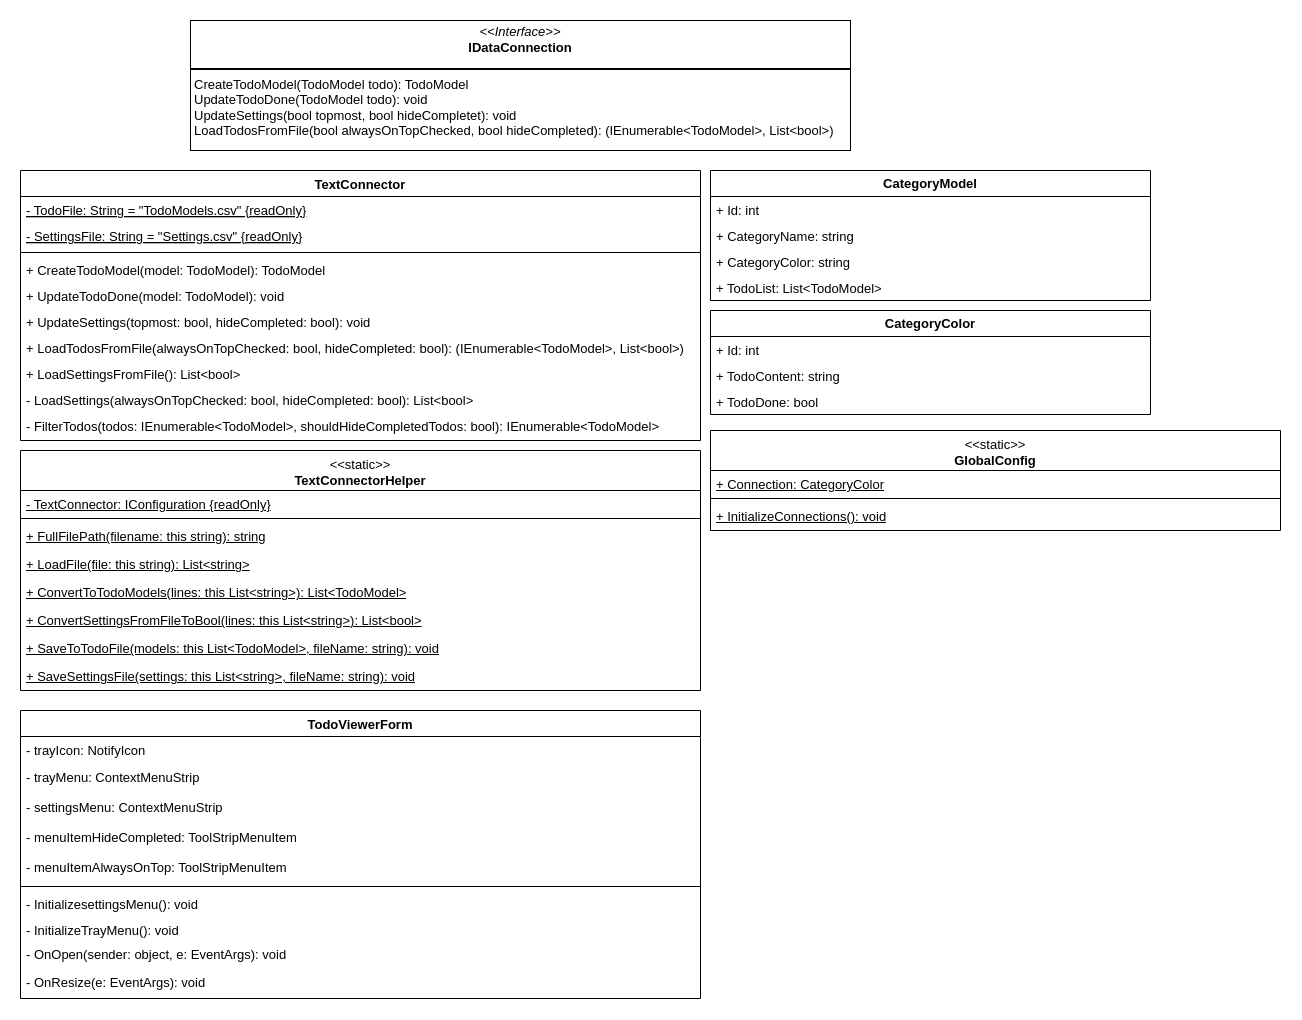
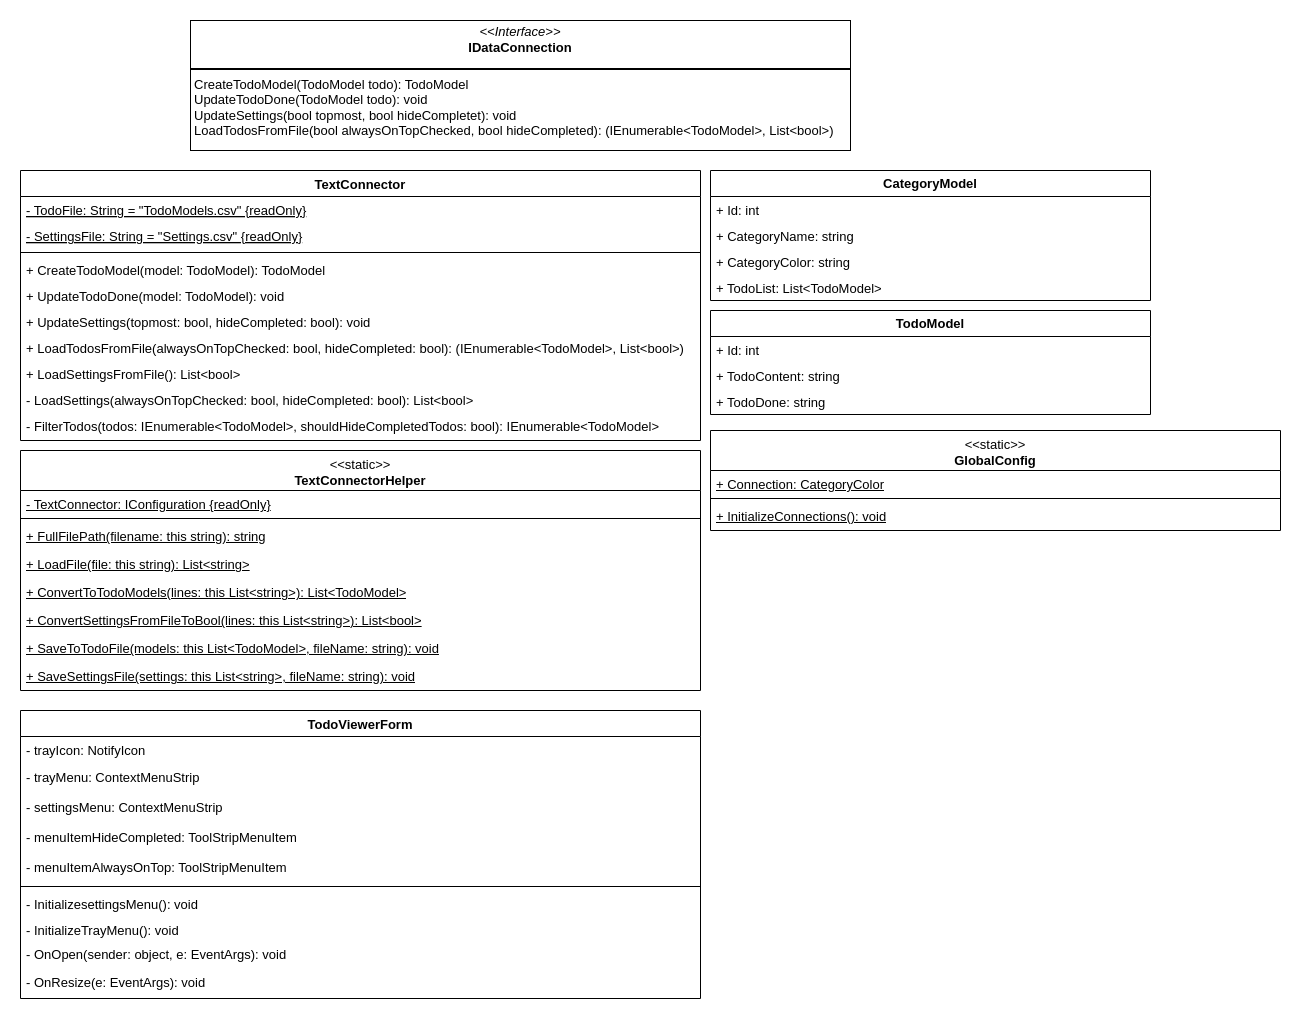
node "CategoryColor": label "CategoryColor" -> "TodoModel"
node "+ TodoDone: bool": label "+ TodoDone: bool" -> "+ TodoDone: string"
